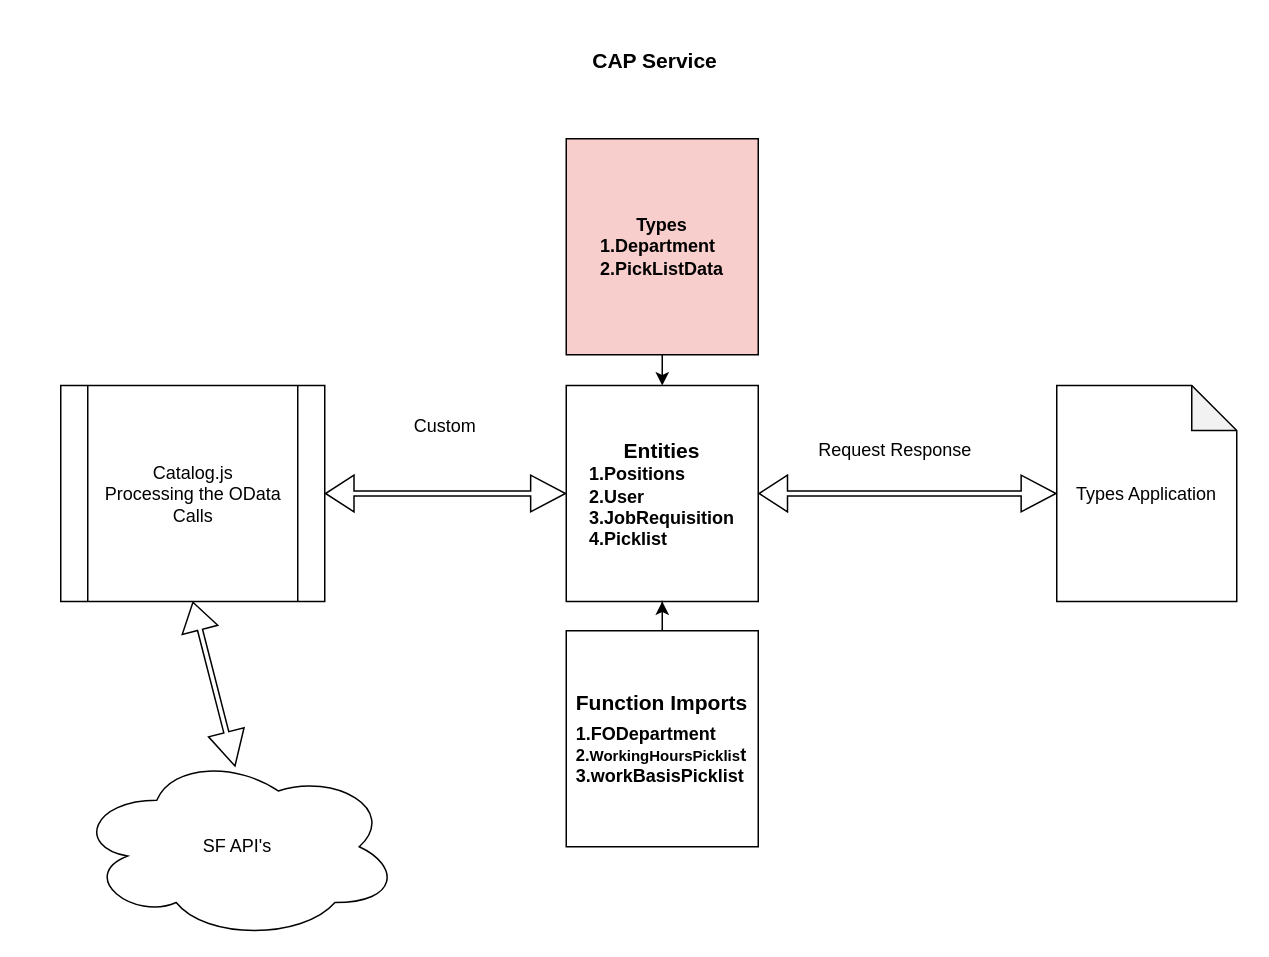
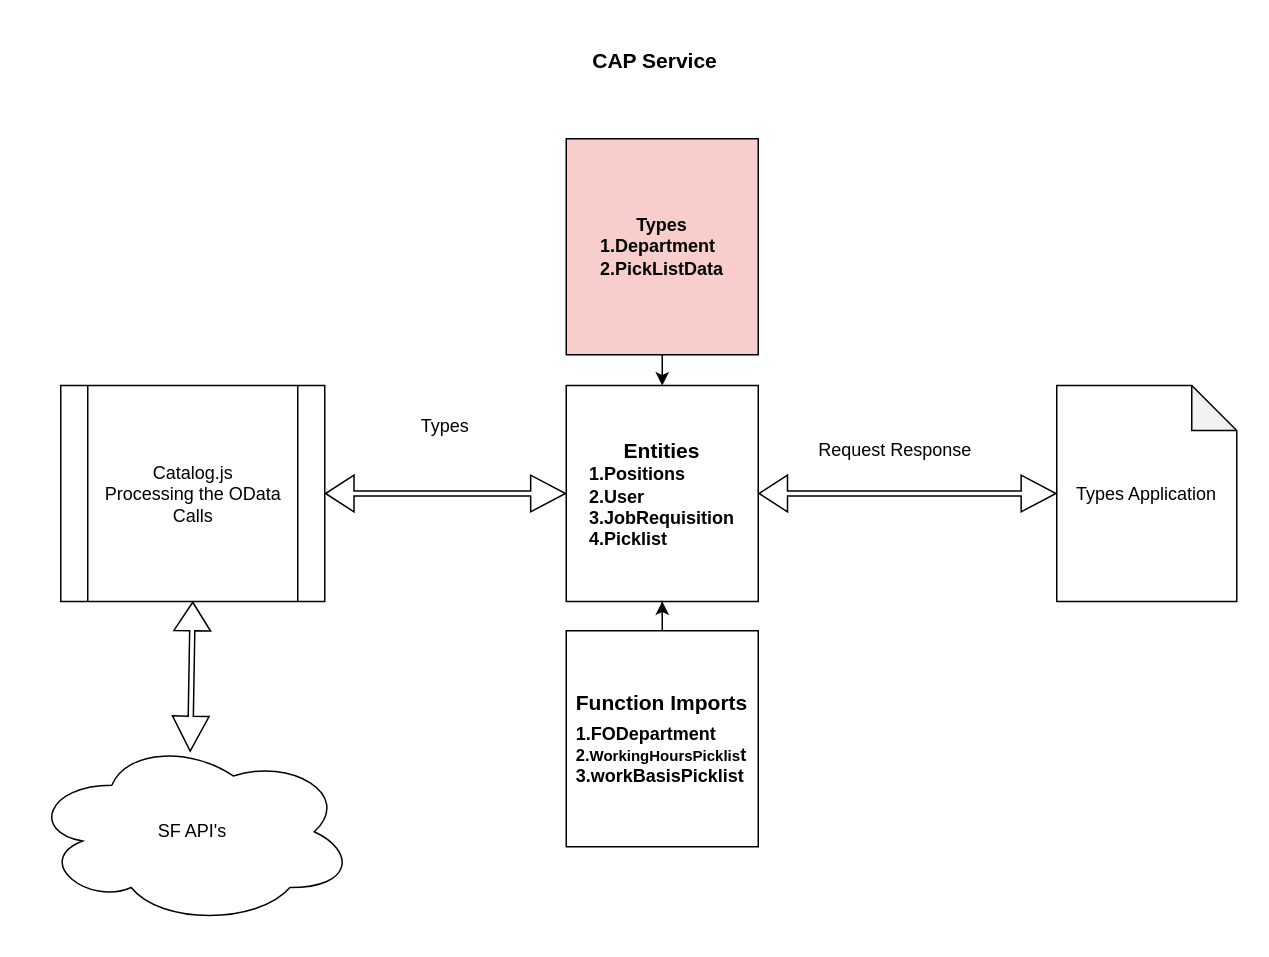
node "Custom": label "Custom" -> "Types"
node "SF API's": moved (238, 847) -> (193, 832)
